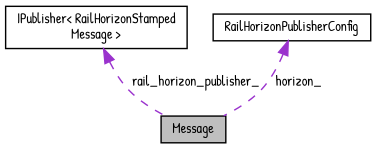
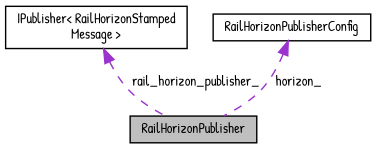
node "Message": label "Message" -> "RailHorizonPublisher"
